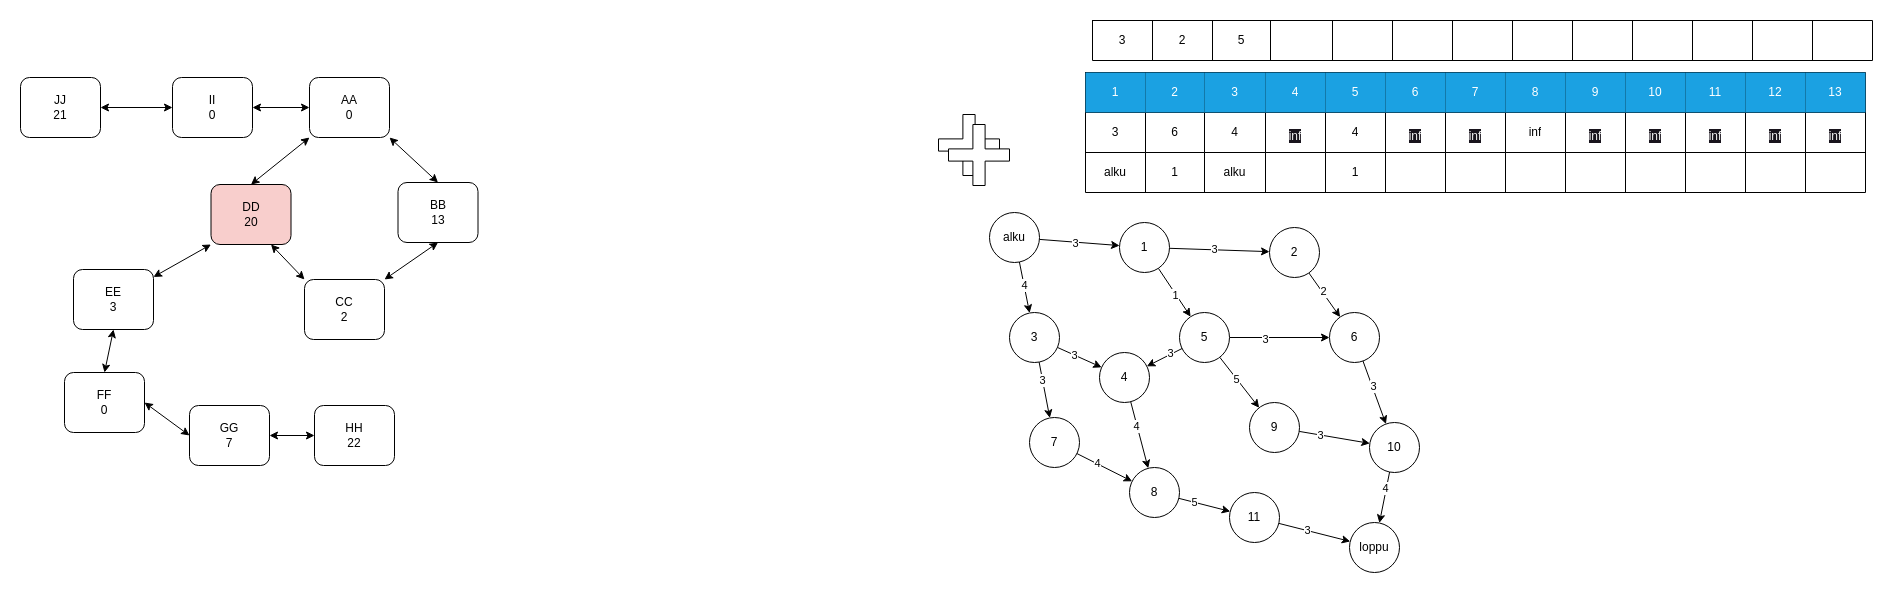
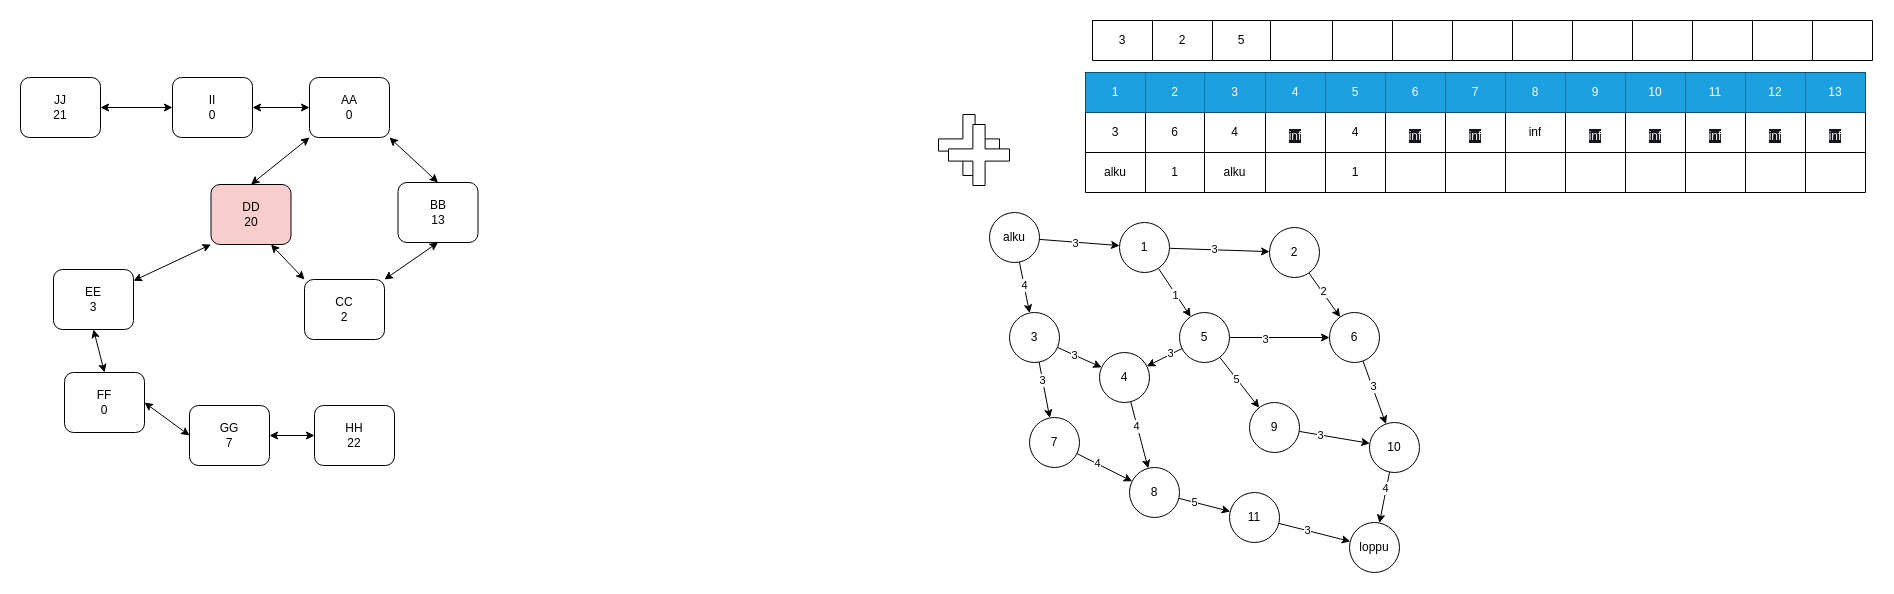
node "EE 3": moved (114, 300) -> (94, 300)
